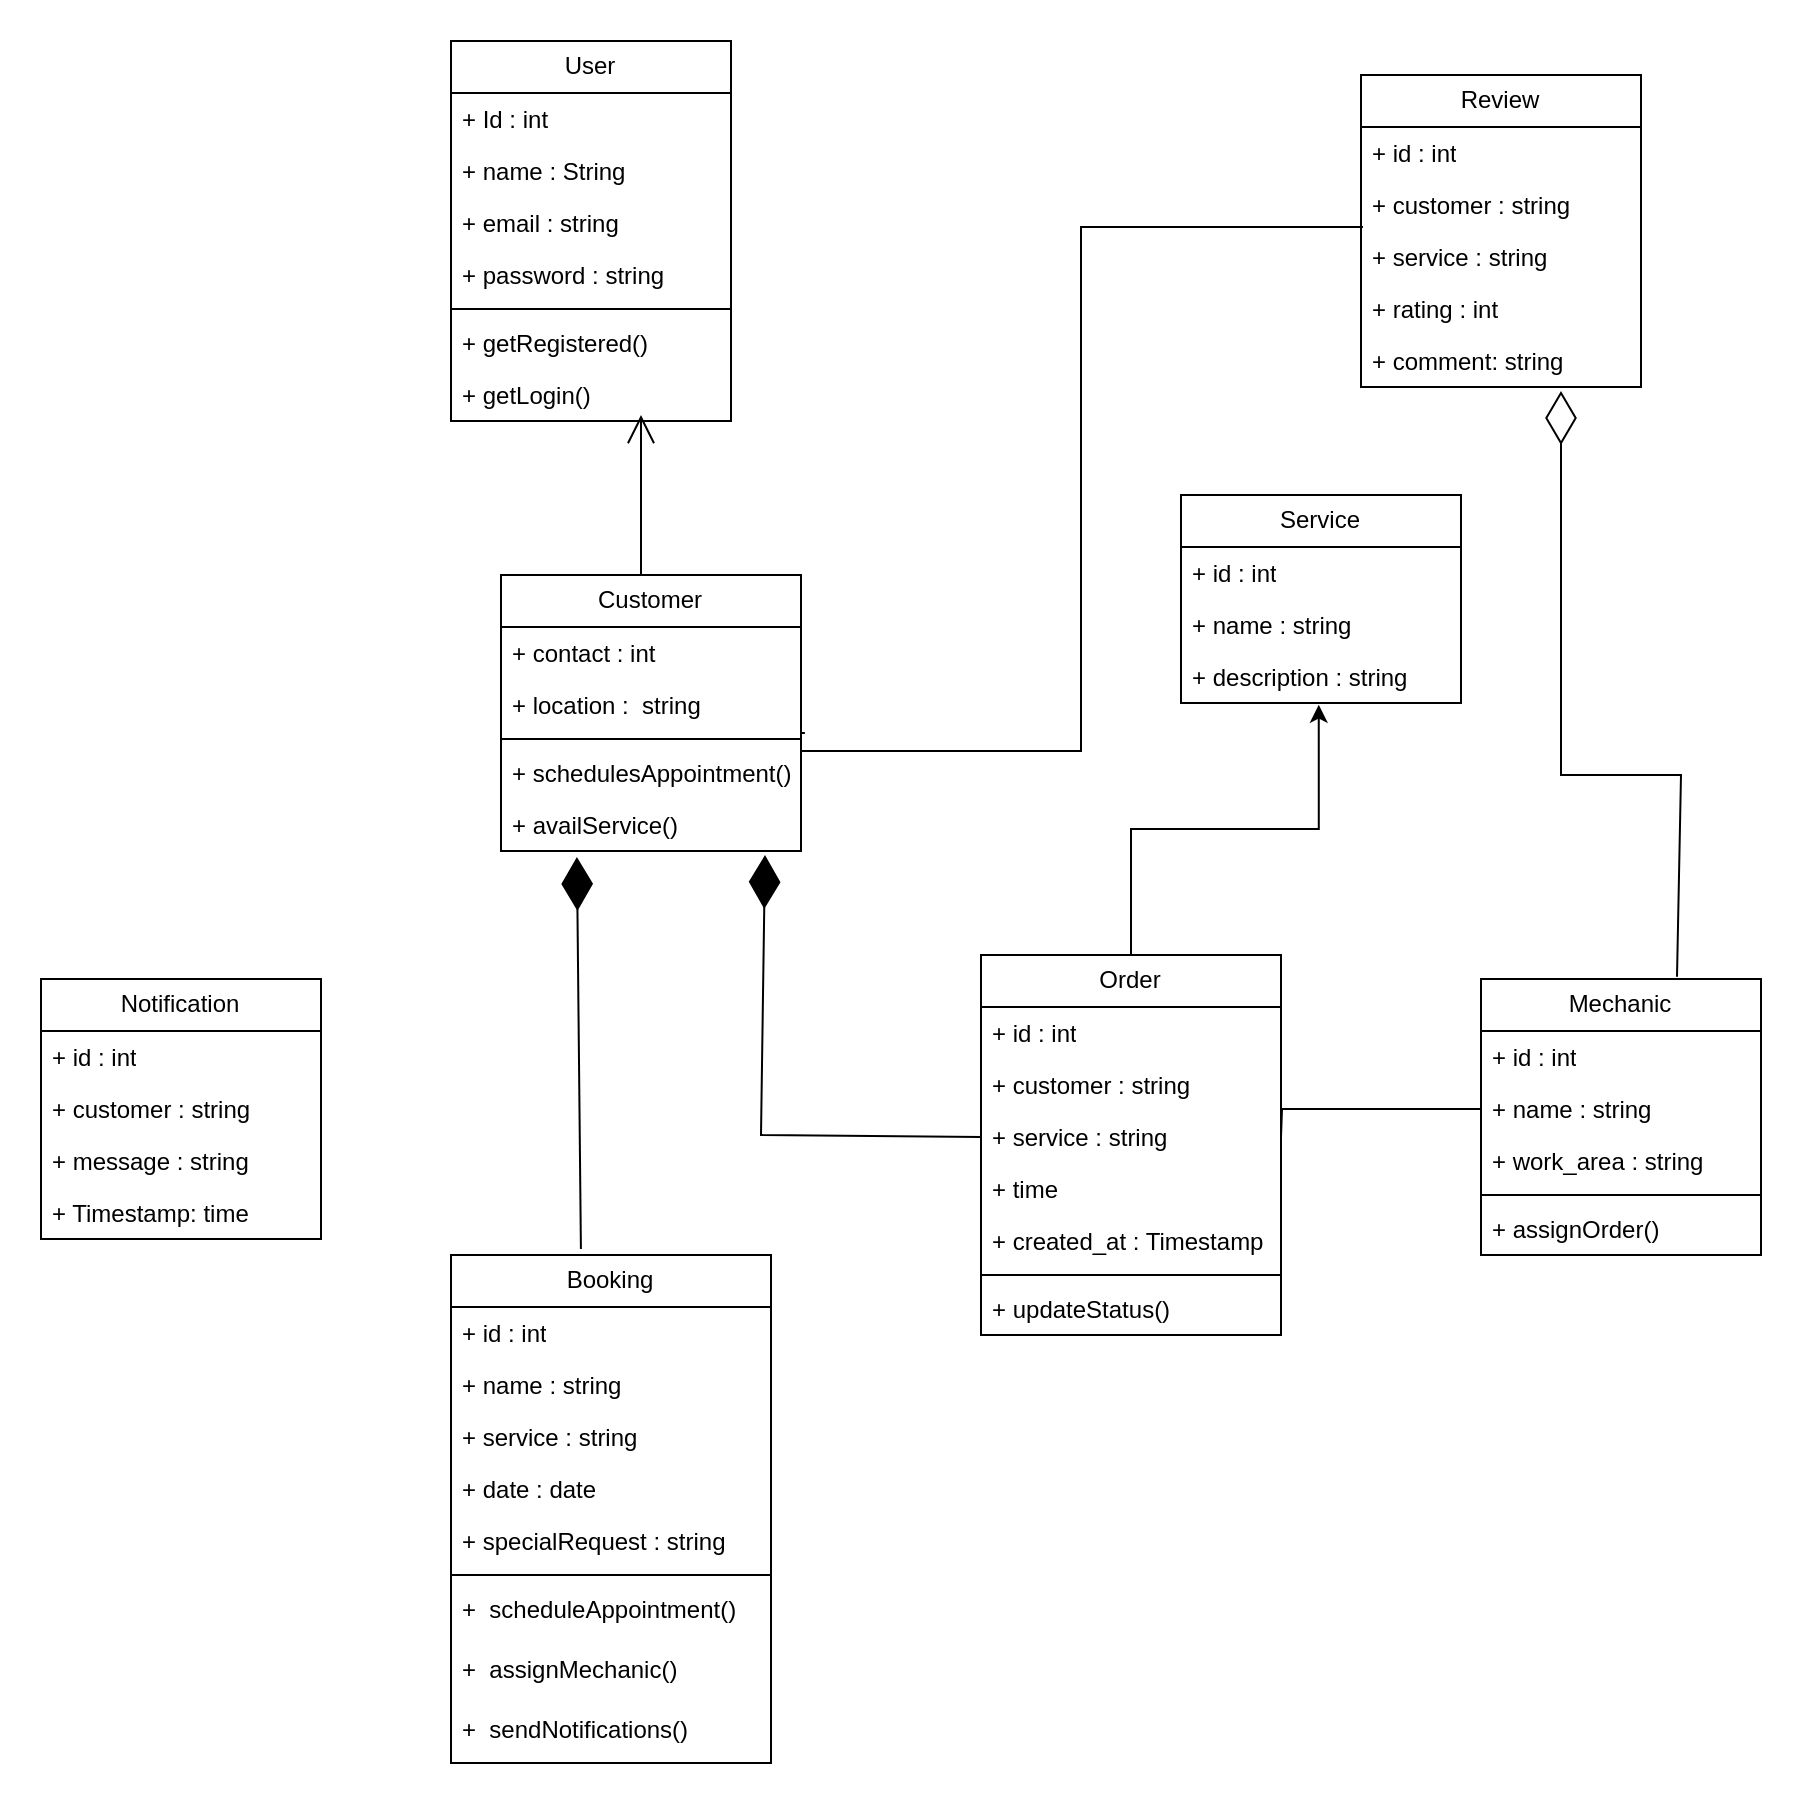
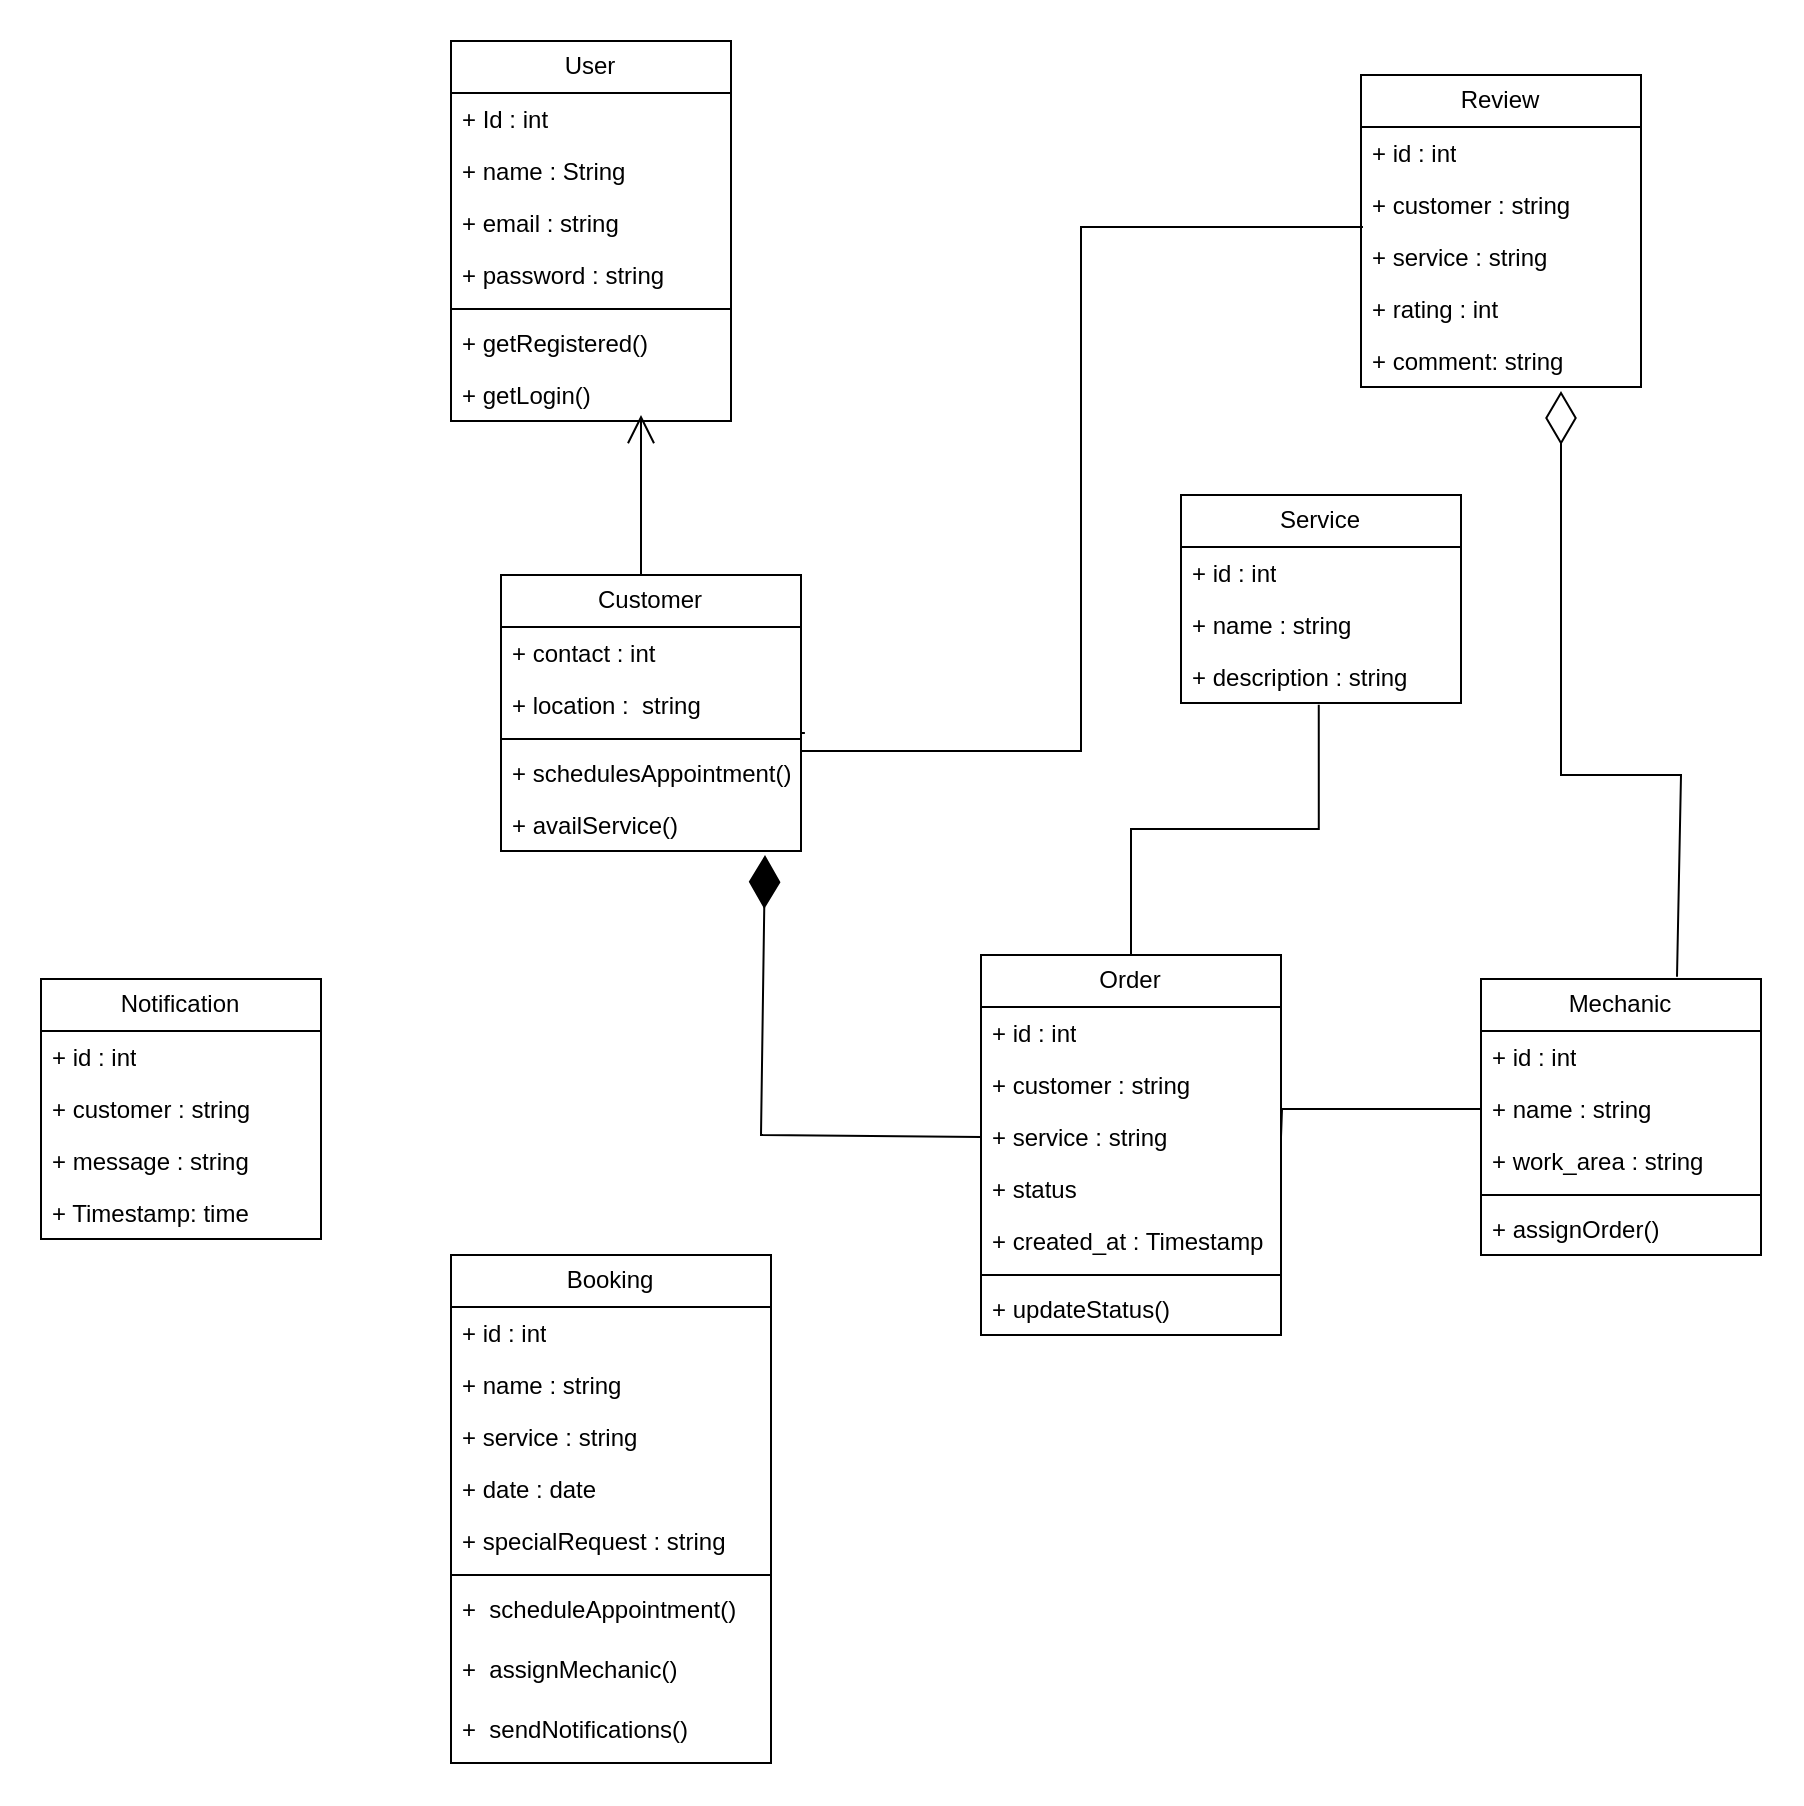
edge "Order" -> "+ description : string": arrowhead classic -> none
edge "Booking" -> "+ availService()": removed
node "+ time": label "+ time" -> "+ status"
